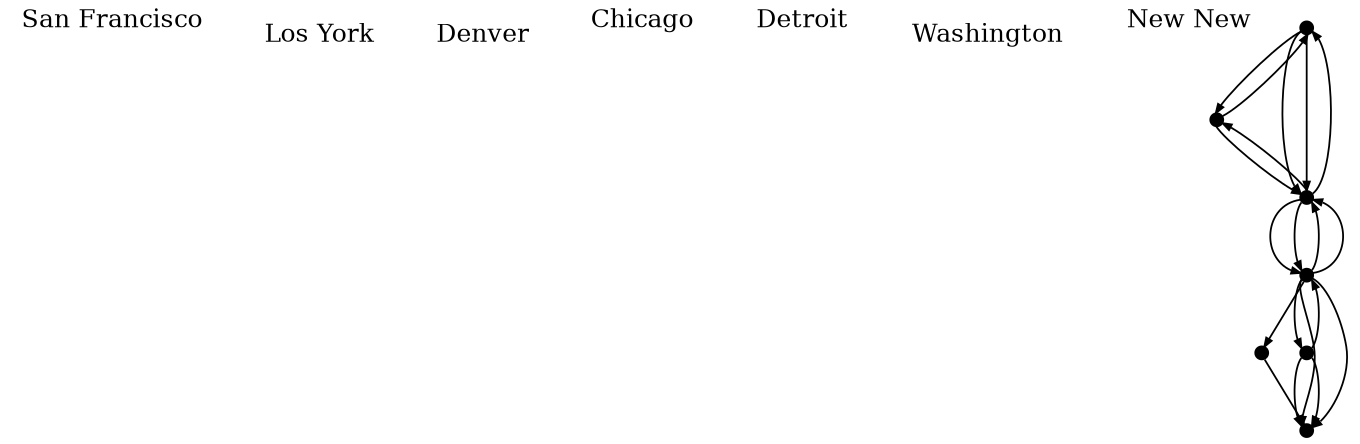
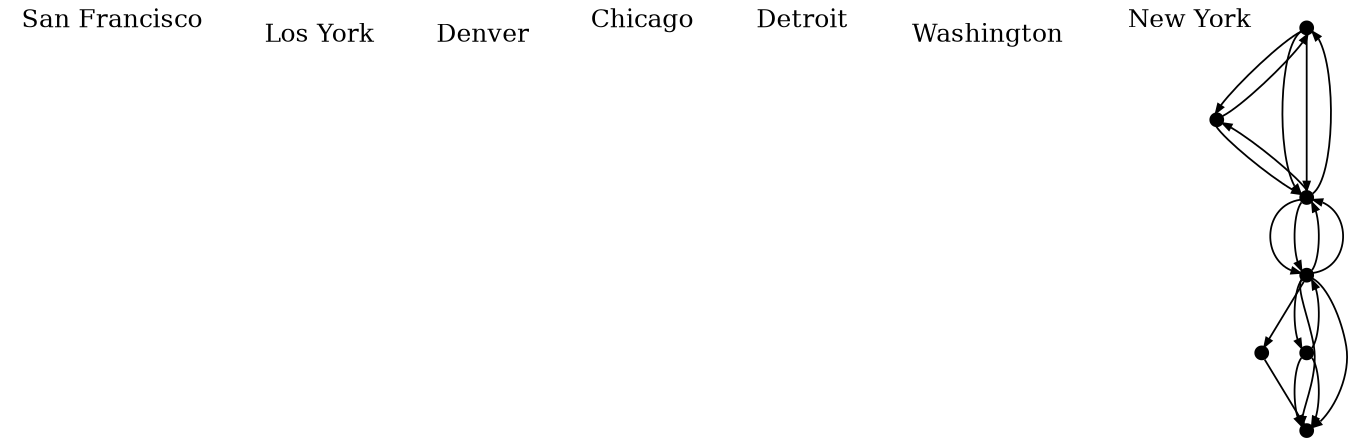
node "New New": label "New New" -> "New York"
